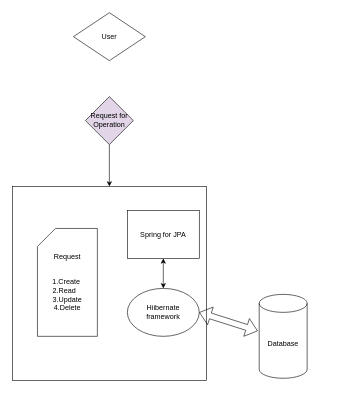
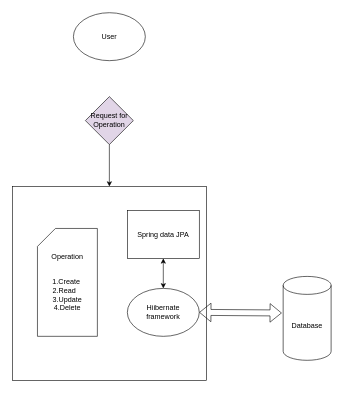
node "User": shape diamond -> ellipse
node "Spring for JPA": label "Spring for JPA" -> "Spring data JPA"
node "Request 1.Create 2.Read 3.Update 4.Delete": label "Request 1.Create 2.Read 3.Update 4.Delete" -> "Operation 1.Create 2.Read 3.Update 4.Delete"
node "Database": moved (284, 336) -> (308, 318)
